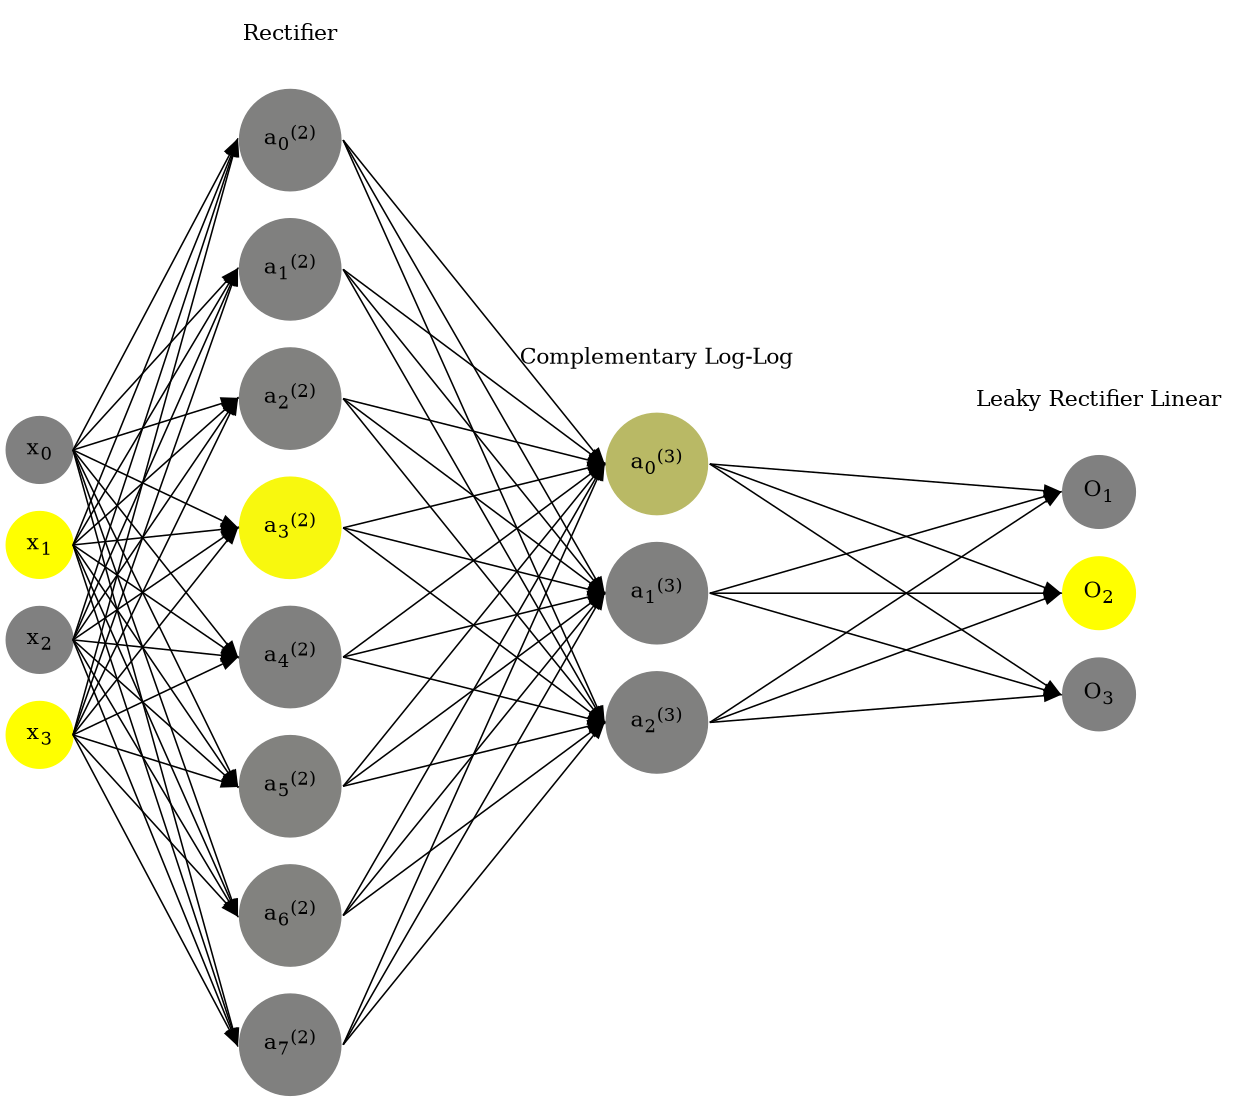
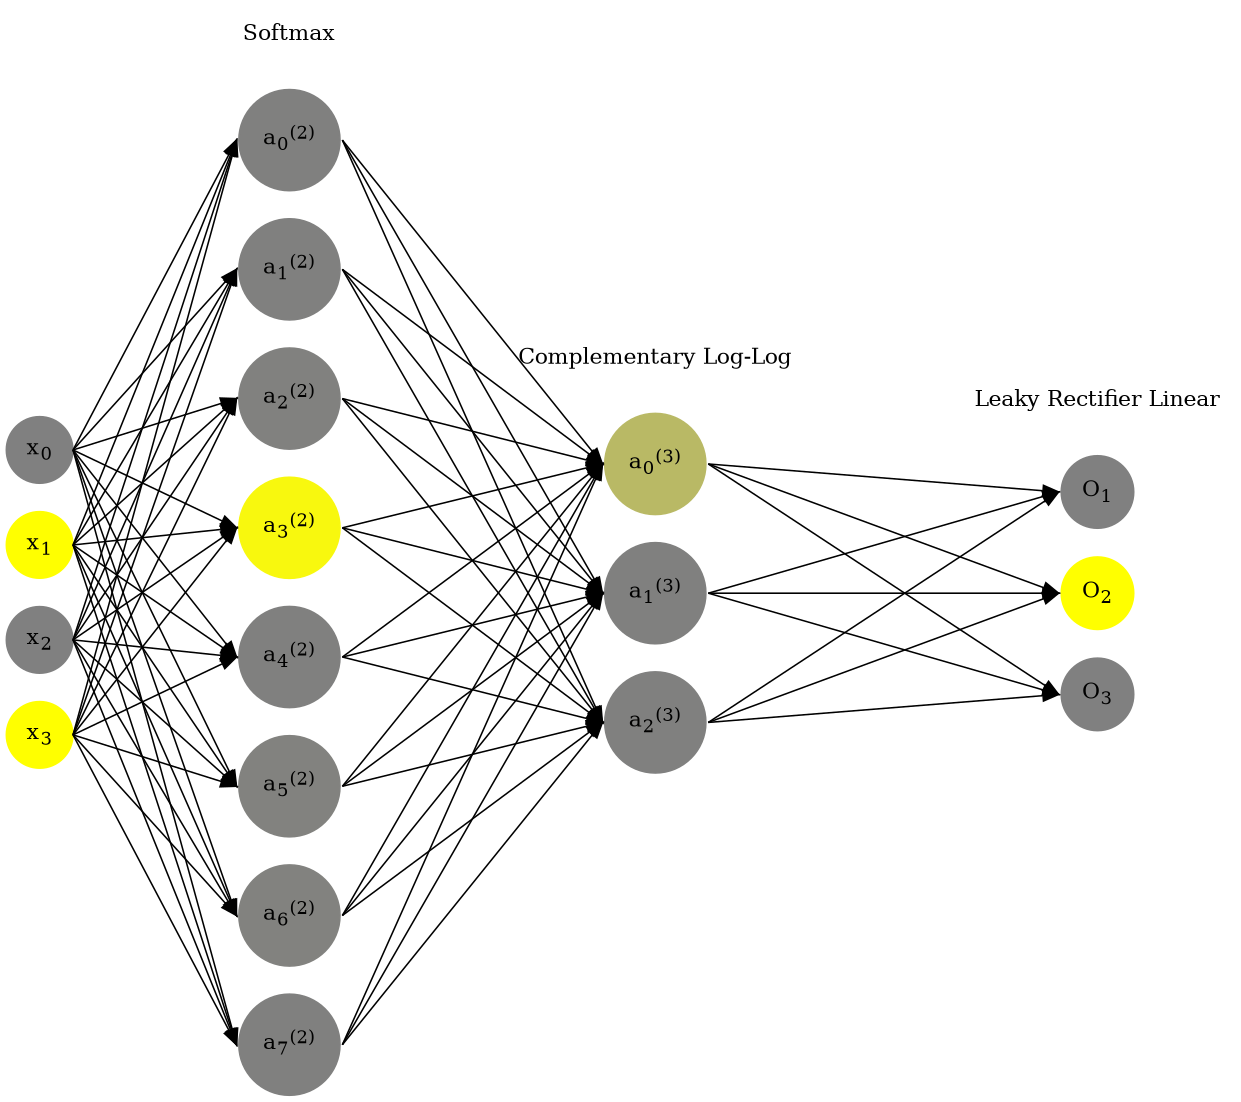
node "Rectifier": label "Rectifier" -> "Softmax"
